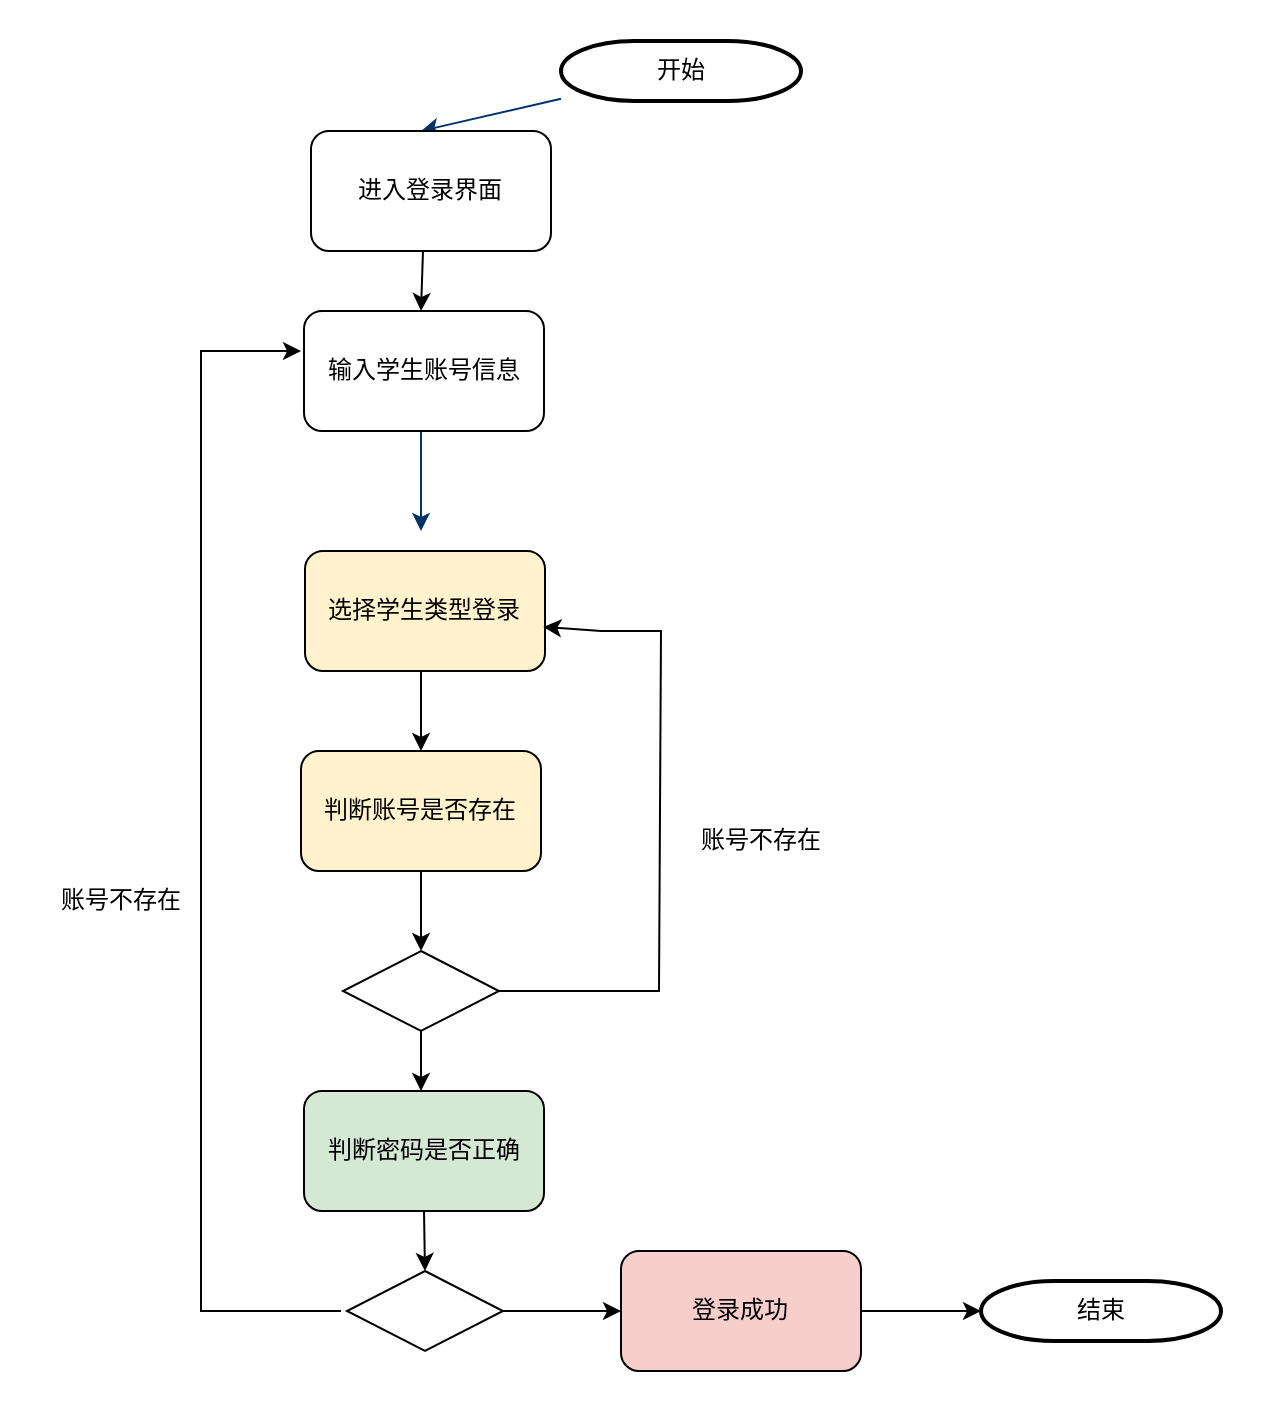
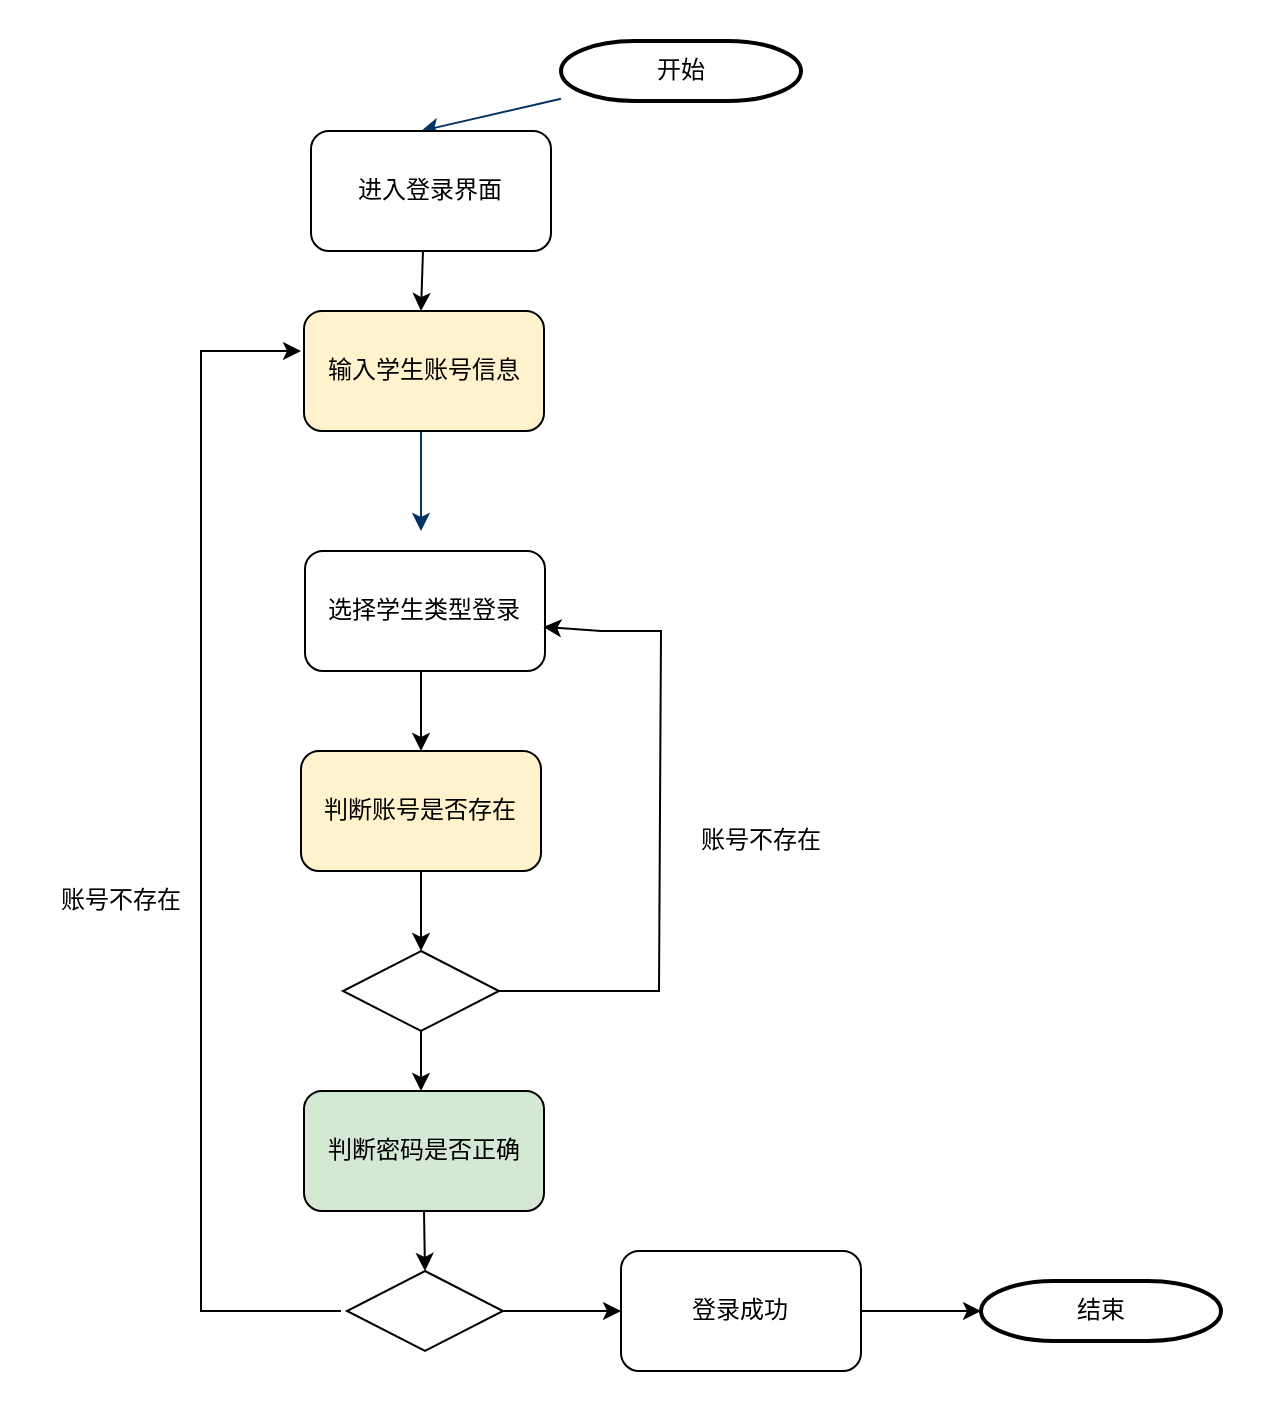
node "输入学生账号信息": fillcolor #ffffff -> #fff2cc
node "选择学生类型登录": fillcolor #fff2cc -> #ffffff
node "登录成功": fillcolor #f8cecc -> #ffffff
